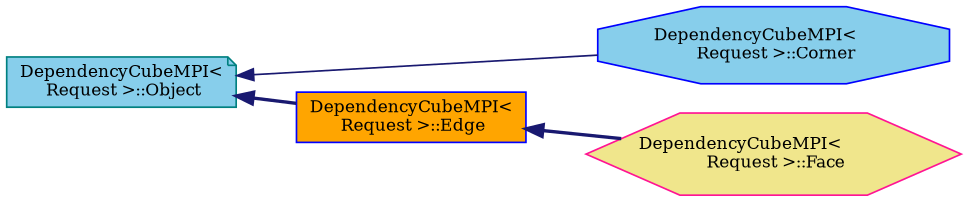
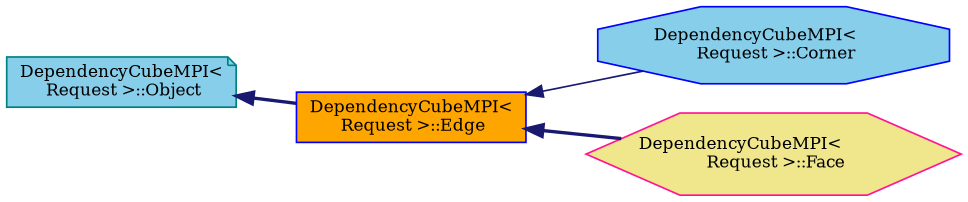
edge "DependencyCubeMPI< Request >::Corner" -> "DependencyCubeMPI< Request >::Object": now "DependencyCubeMPI< Request >::Corner" -> "DependencyCubeMPI< Request >::Edge"
